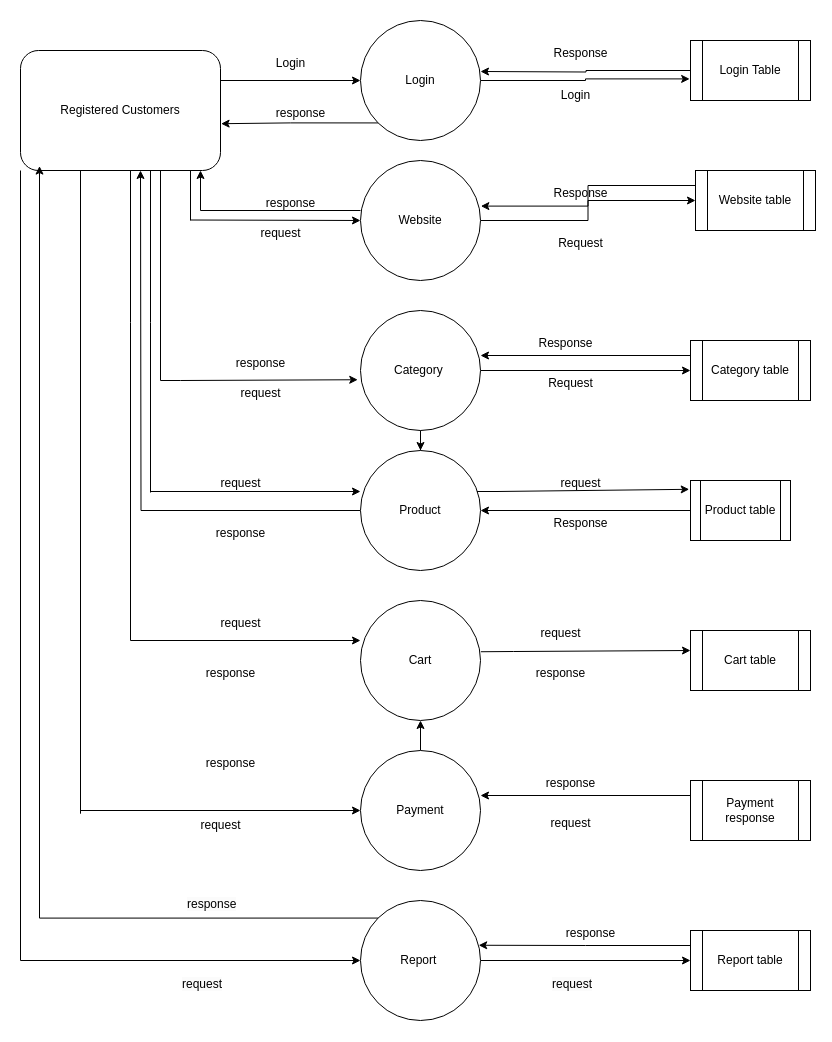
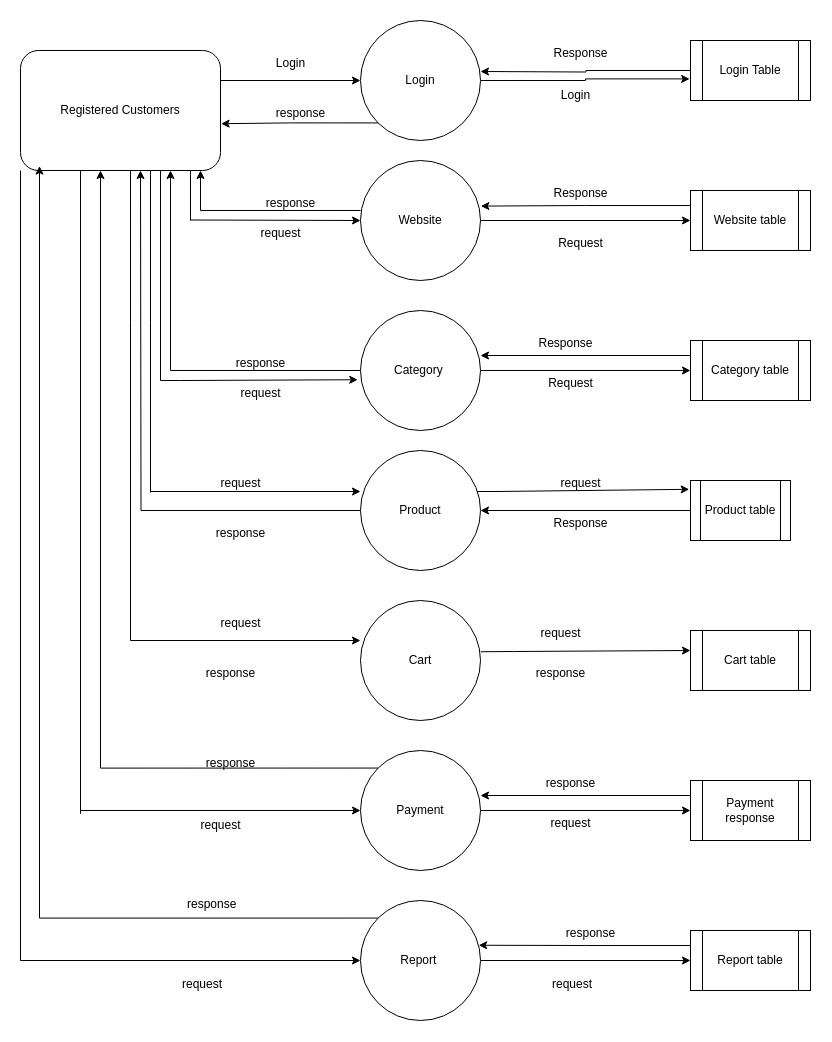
node "Website table": moved (756, 201) -> (751, 221)
edge "Category" -> "Product": now "Category" -> "Registered Customers"
edge "Payment" -> "Registered Customers": added
edge "Payment" -> "Cart": now "Payment" -> "Payment response"
